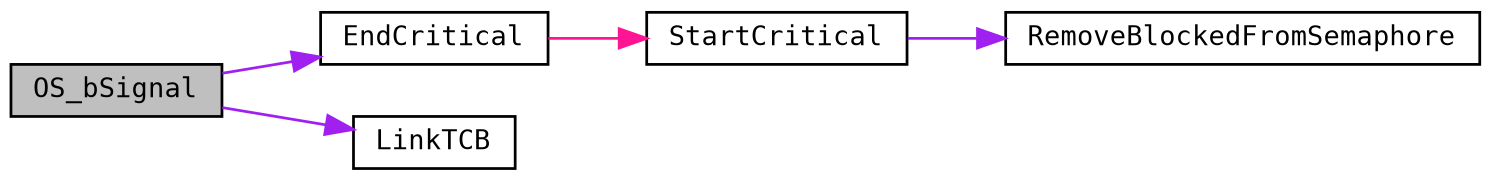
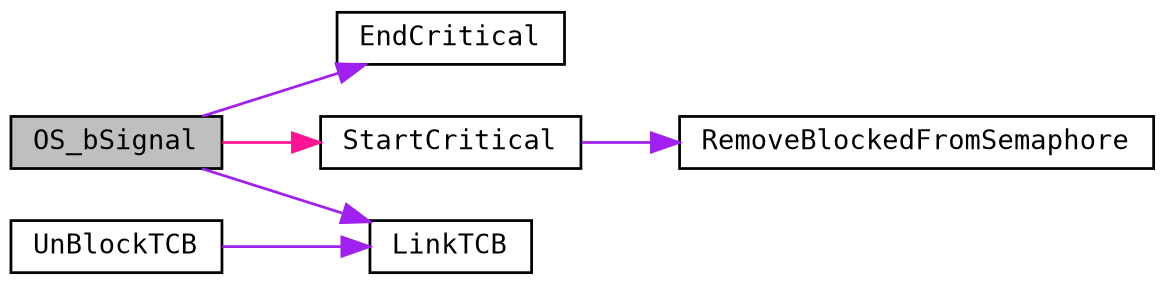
edge "EndCritical" -> "StartCritical": now "OS_bSignal" -> "StartCritical"
node "UnBlockTCB": added
